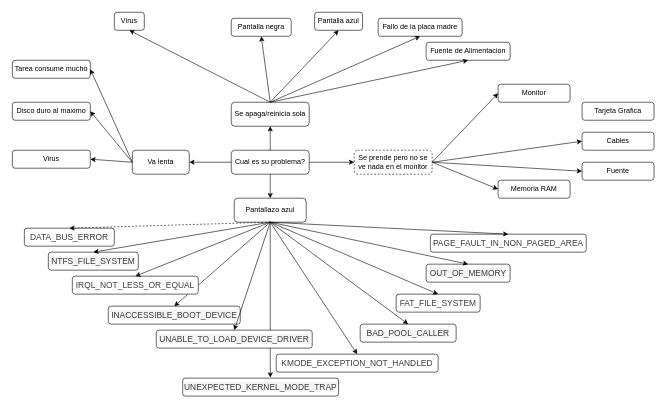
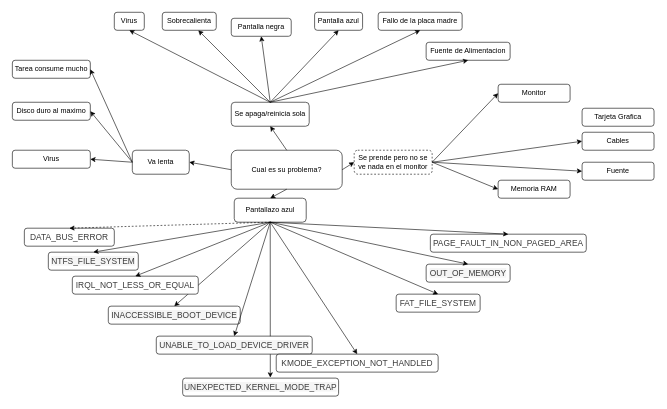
node "Sobrecalienta": added
node "Fallo de la placa madre": moved (420, 27) -> (420, 21)
edge "Se apaga/reinicia sola" -> "Sobrecalienta": added
node "Tarjeta Grafica": moved (618, 111) -> (618, 117)
node "Cual es su problema?": size 78x24 -> 111x39
edge "Pantallazo azul" -> "BAD_POOL_CALLER": removed
node "BAD_POOL_CALLER": removed
node "UNABLE_TO_LOAD_DEVICE_DRIVER": moved (234, 339) -> (234, 345)
